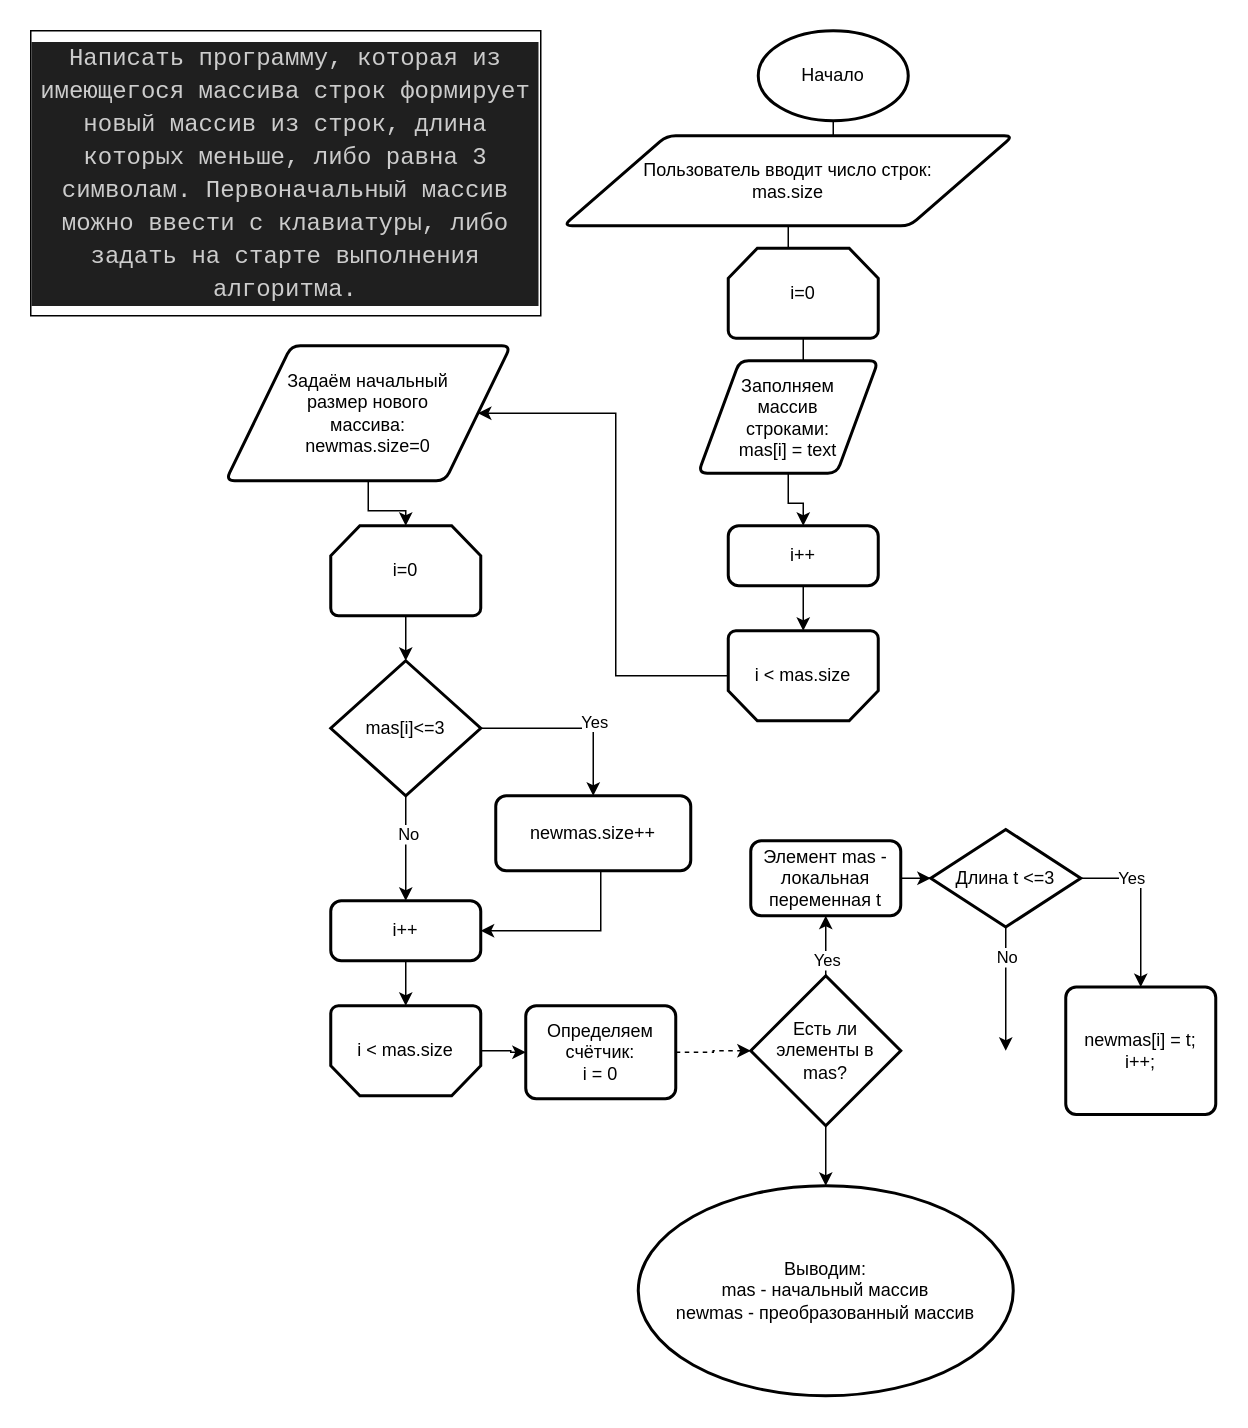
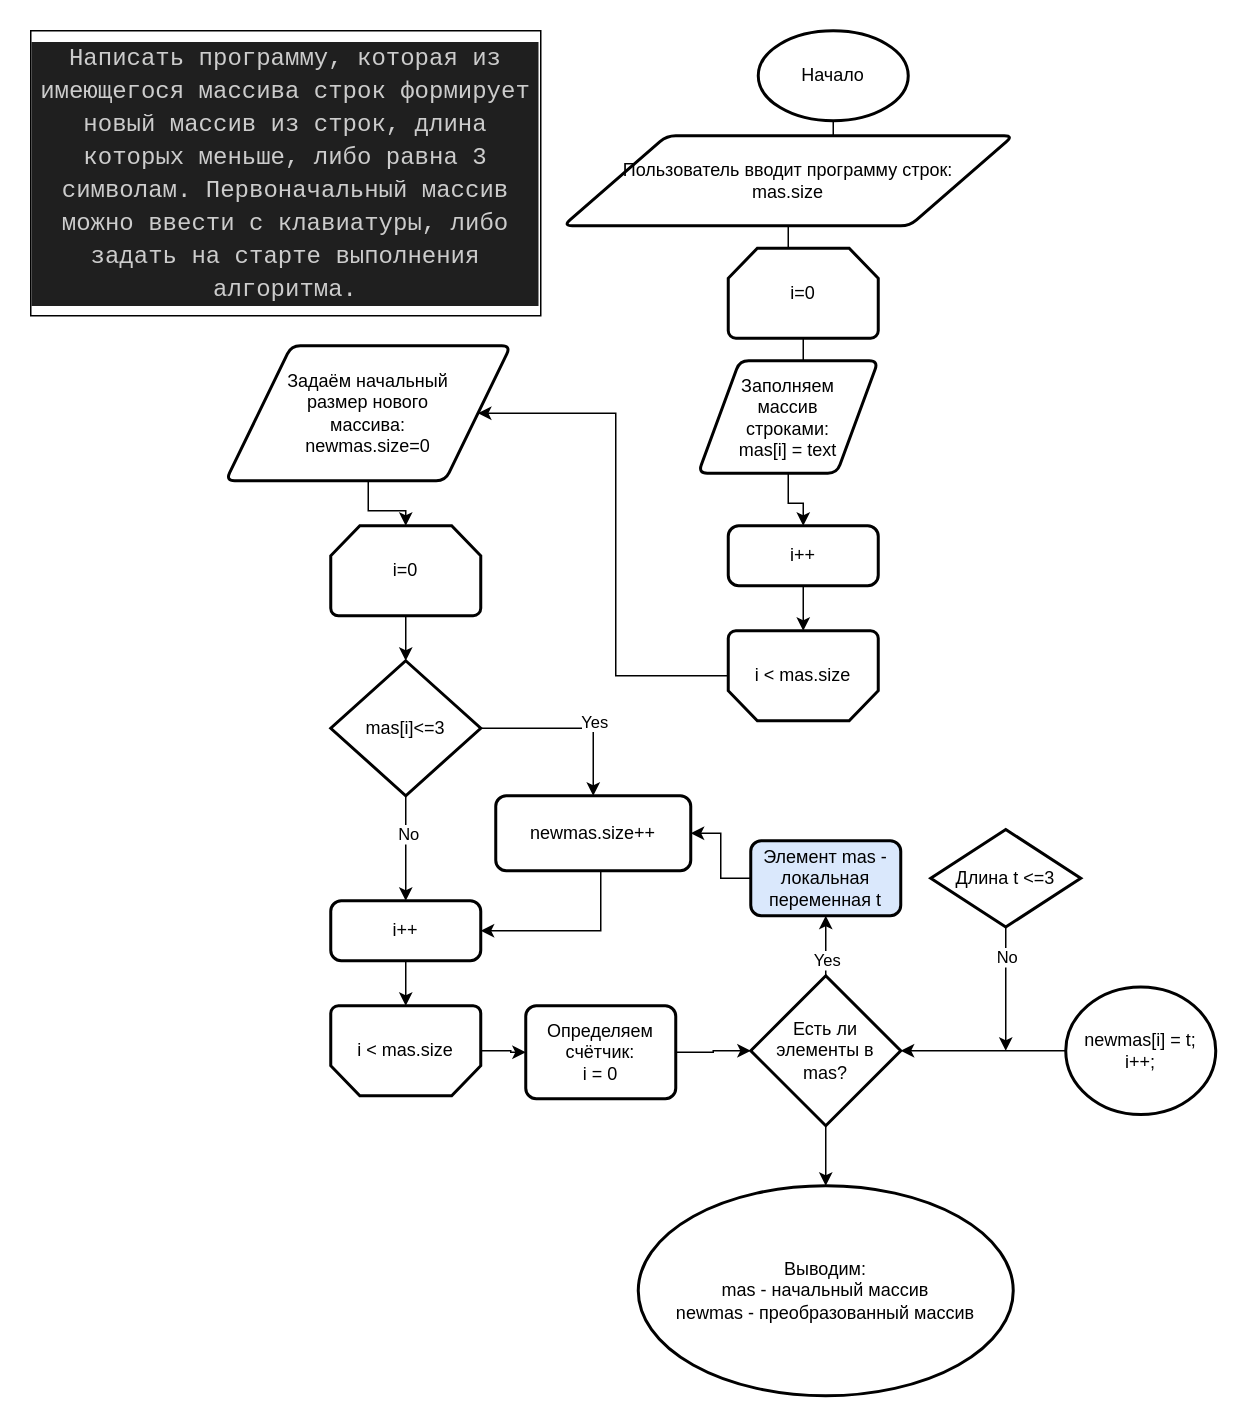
node "Пользователь вводит число строк: mas.size": label "Пользователь вводит число строк: mas.size" -> "Пользователь вводит программу строк: mas.size"
node "Элемент mas - локальная переменная t": fillcolor #ffffff -> #dae8fc
edge "Элемент mas - локальная переменная t" -> "Длина t <=3": now "Элемент mas - локальная переменная t" -> "newmas.size++"
edge "Длина t <=3" -> "newmas[i] = t; i++;": removed, label "Yes"
edge "newmas[i] = t; i++;" -> "Есть ли элементы в mas?": added
node "newmas[i] = t; i++;": shape rounded rectangle -> ellipse
edge "Определяем счётчик: i = 0" -> "Есть ли элементы в mas?": style dashed -> solid
